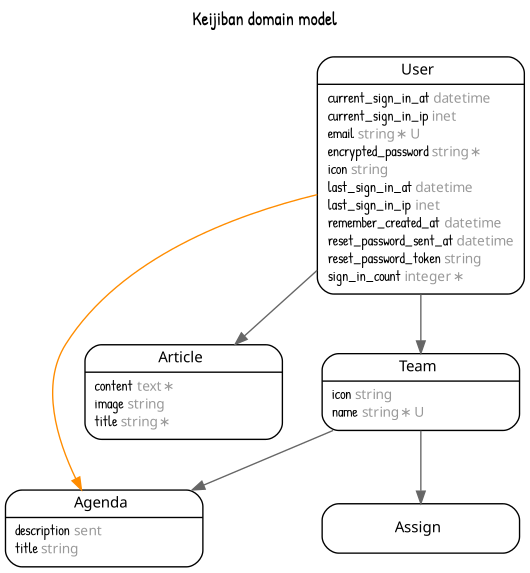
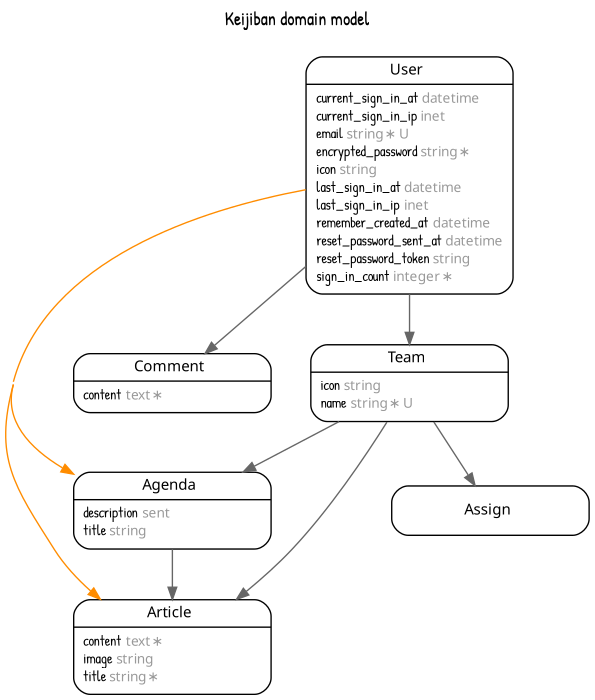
edge "User" -- "Article": color gray40 -> darkorange
node "Comment": added
edge "Team" -- "Article": added
edge "Agenda" -- "Article": added
